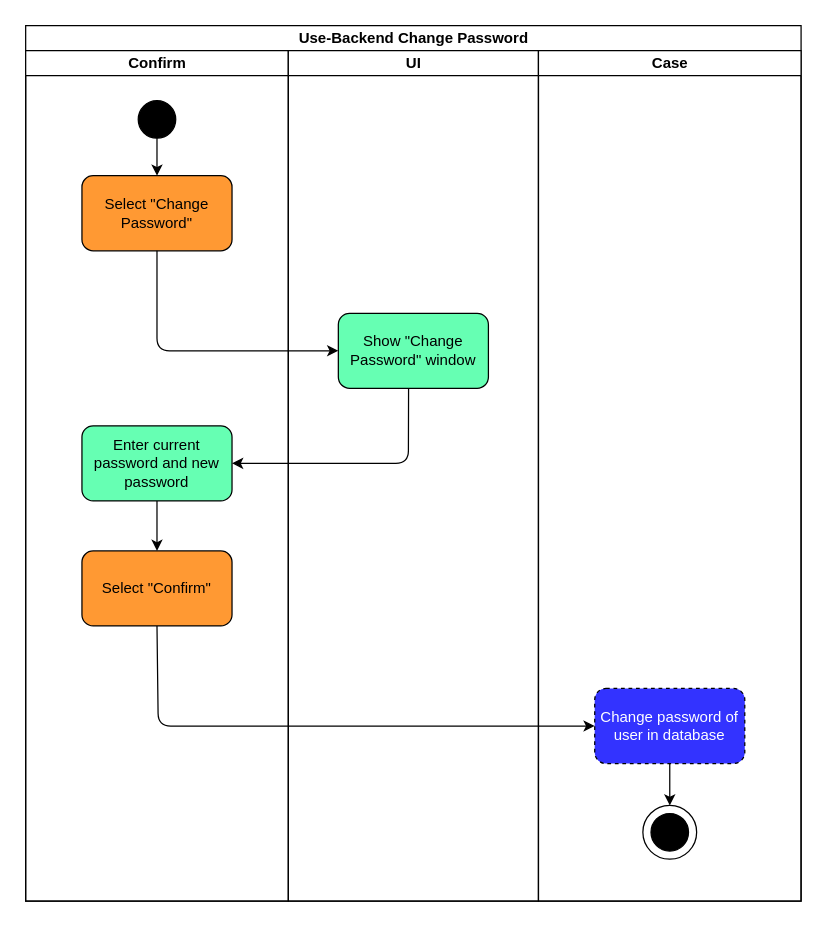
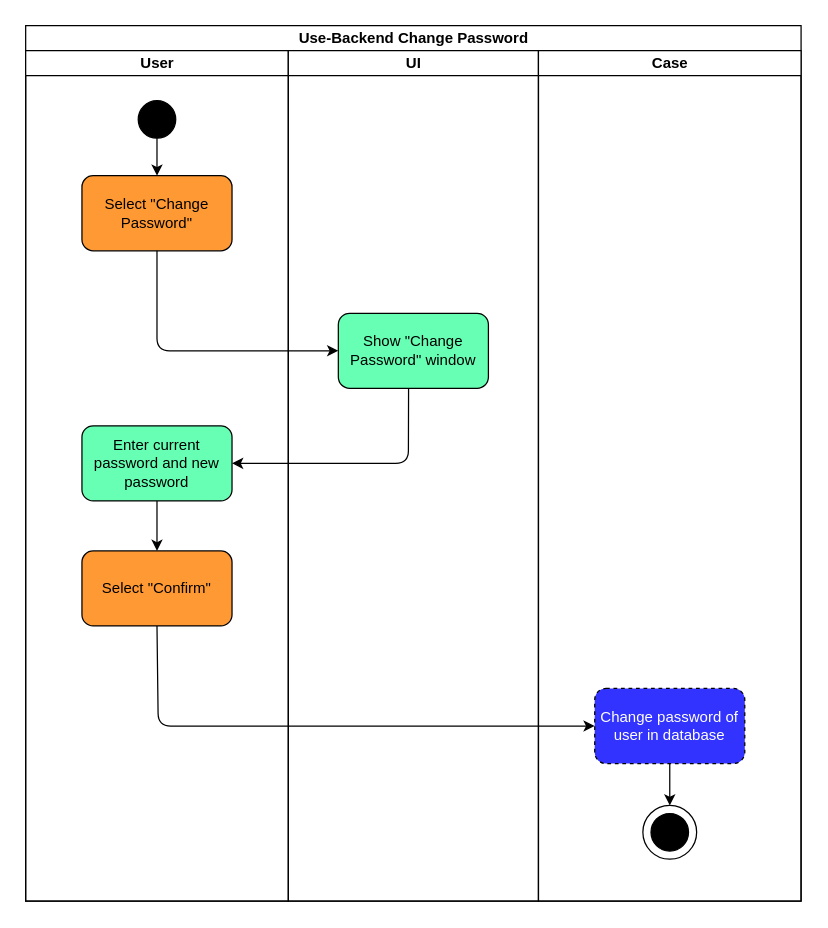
node "Confirm": label "Confirm" -> "User"
